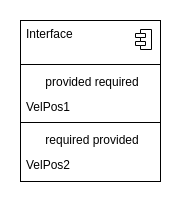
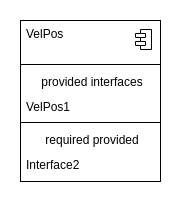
node "Interface": label "Interface" -> "VelPos"
node "provided required": label "provided required" -> "provided interfaces"
node "VelPos2": label "VelPos2" -> "Interface2"
